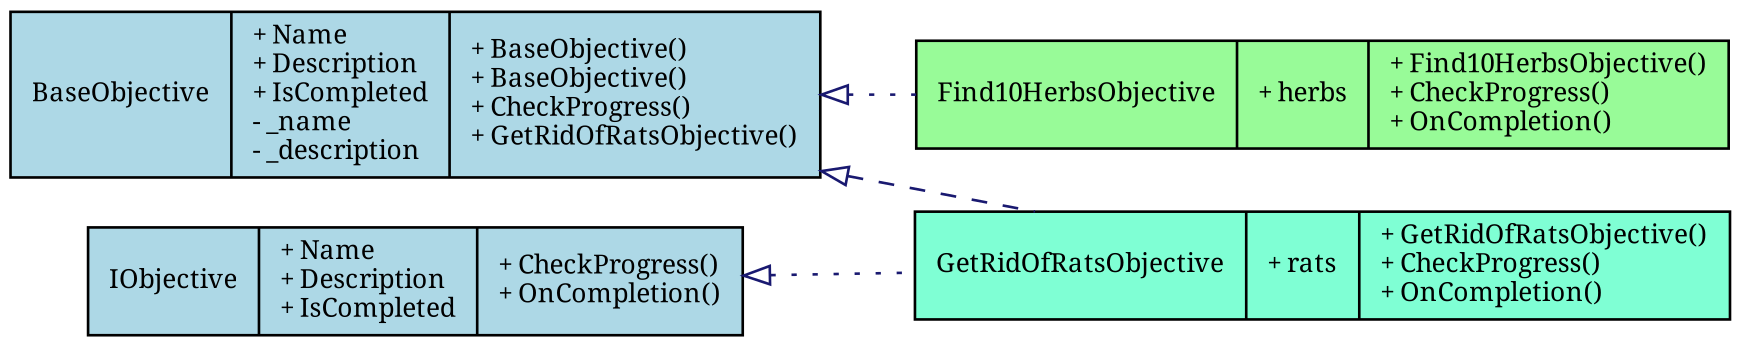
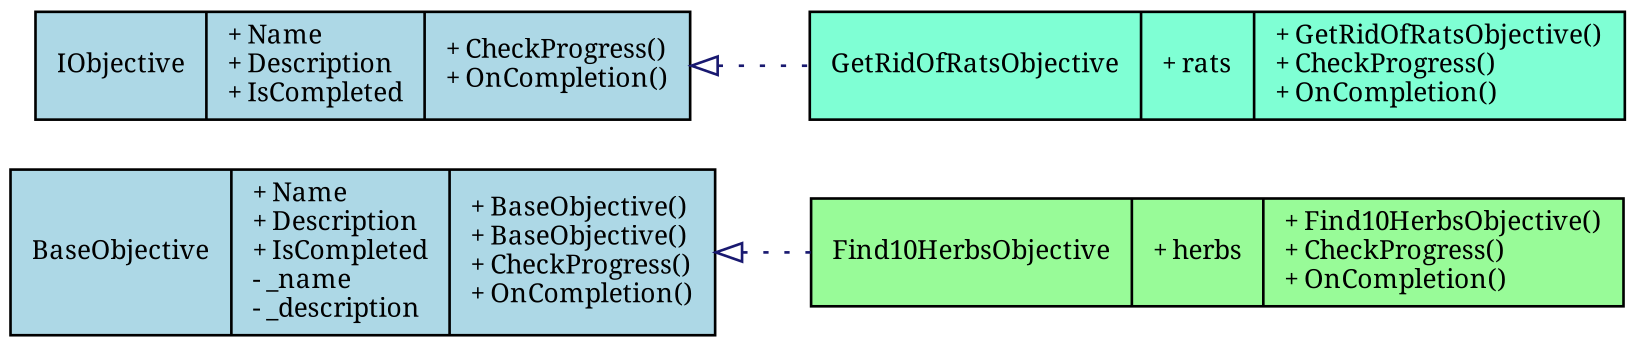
node "BaseObjective": text "+ GetRidOfRatsObjective()" -> "+ OnCompletion()"
edge "GetRidOfRatsObjective" -> "BaseObjective": removed
